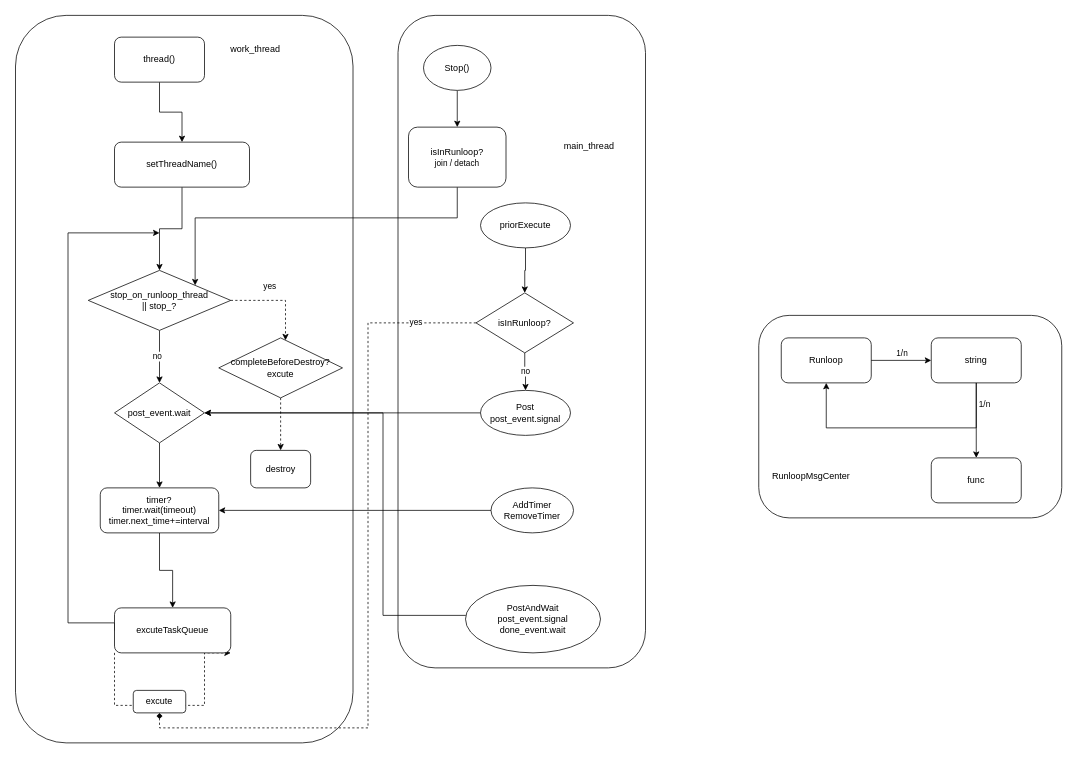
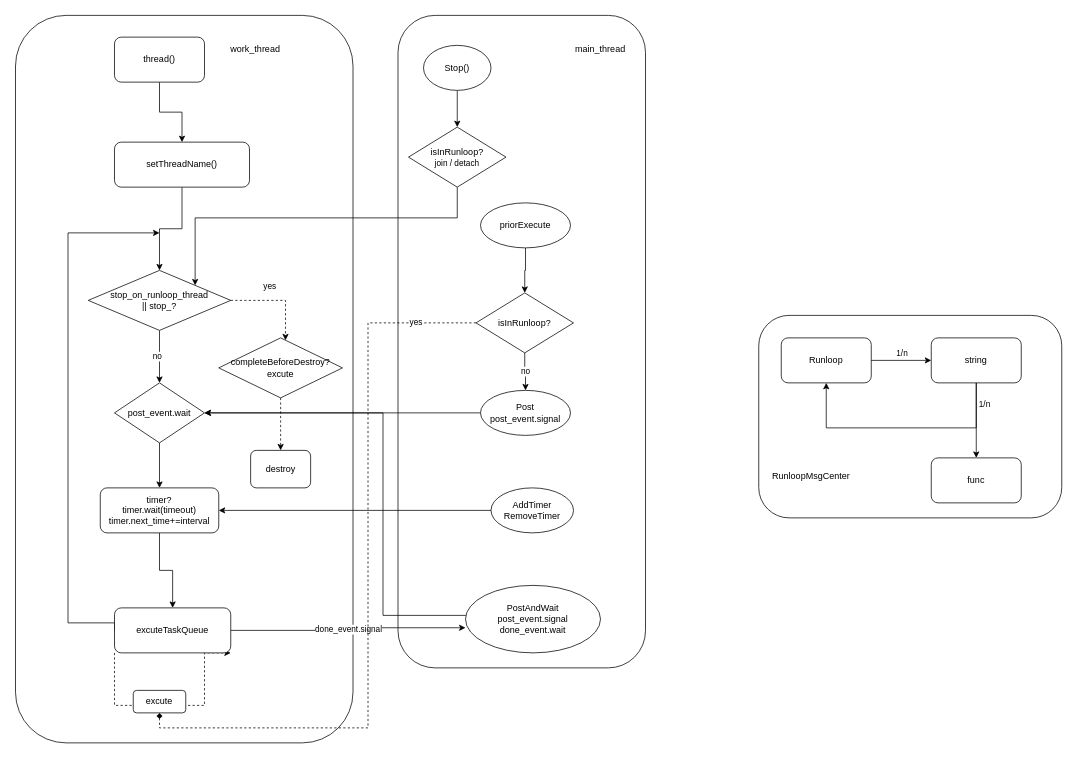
node "main_thread": moved (589, 147) -> (600, 49)
node "isInRunloop? join / detach": shape rounded rectangle -> diamond
edge "excuteTaskQueue" -> "PostAndWait post_event.signal done_event.wait": added, label "done_event.signal"
